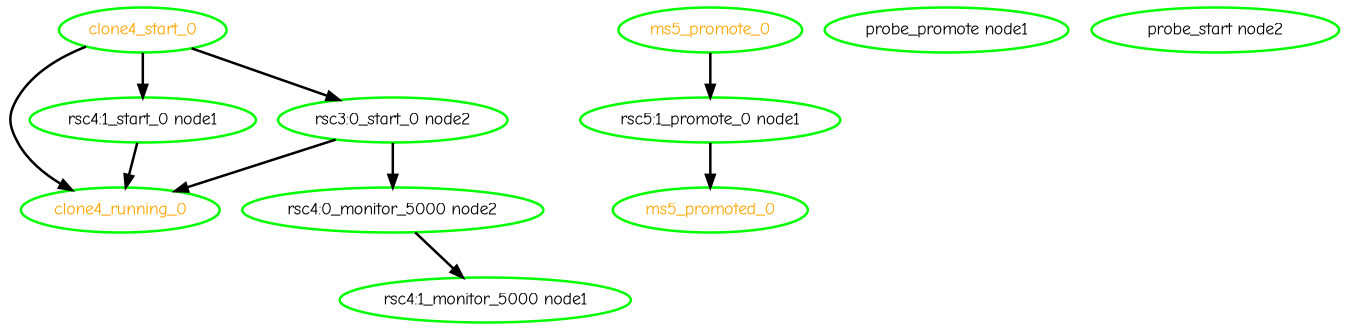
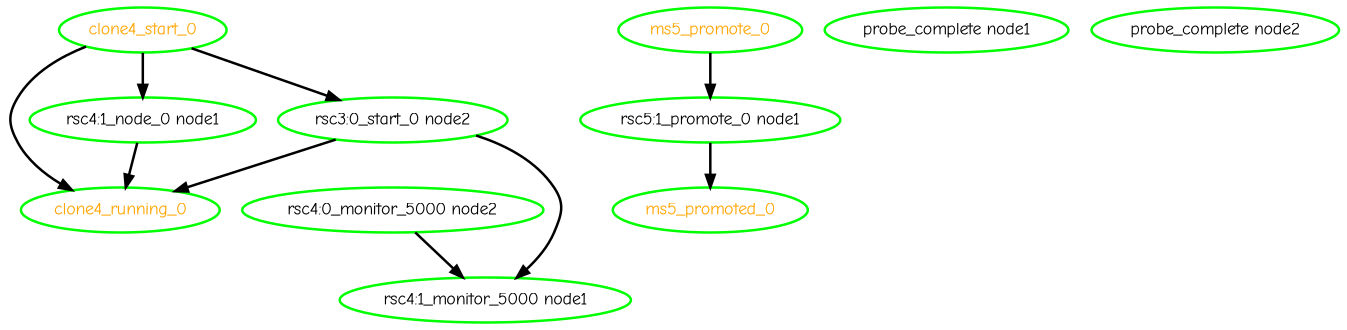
node "probe_promote node1": label "probe_promote node1" -> "probe_complete node1"
node "probe_start node2": label "probe_start node2" -> "probe_complete node2"
node "rsc4:1_start_0 node1": label "rsc4:1_start_0 node1" -> "rsc4:1_node_0 node1"
edge "rsc3:0_start_0 node2" -> "rsc4:0_monitor_5000 node2": now "rsc3:0_start_0 node2" -> "rsc4:1_monitor_5000 node1"
